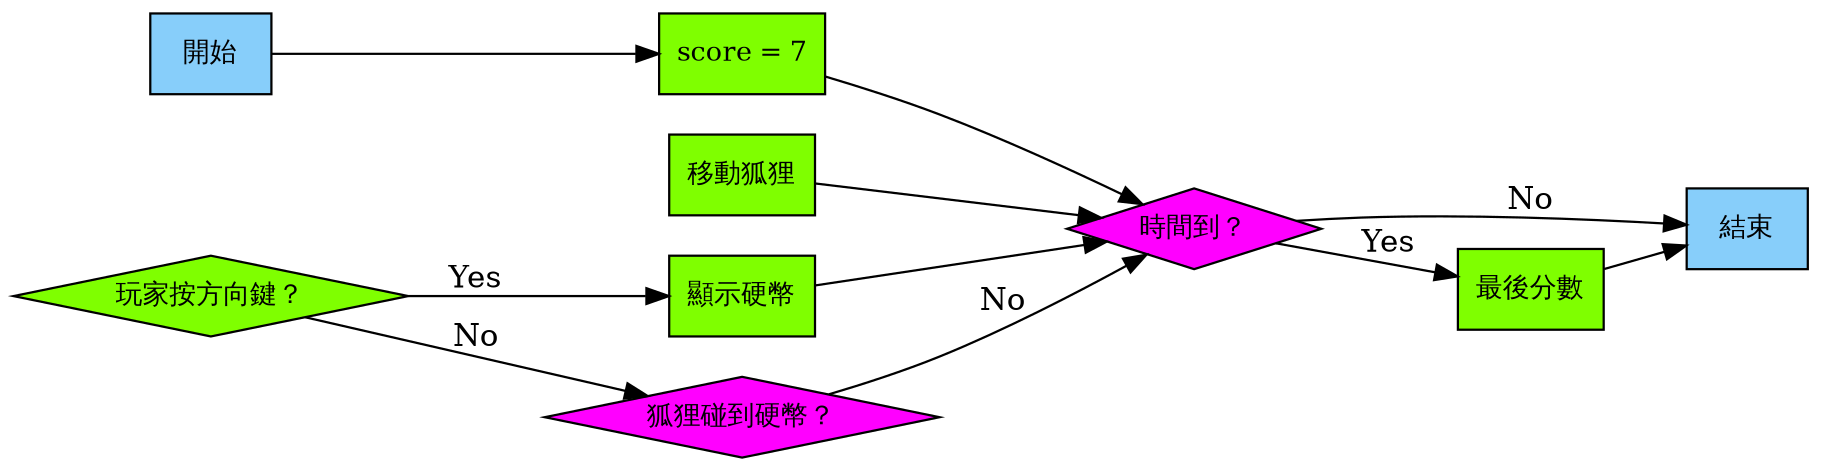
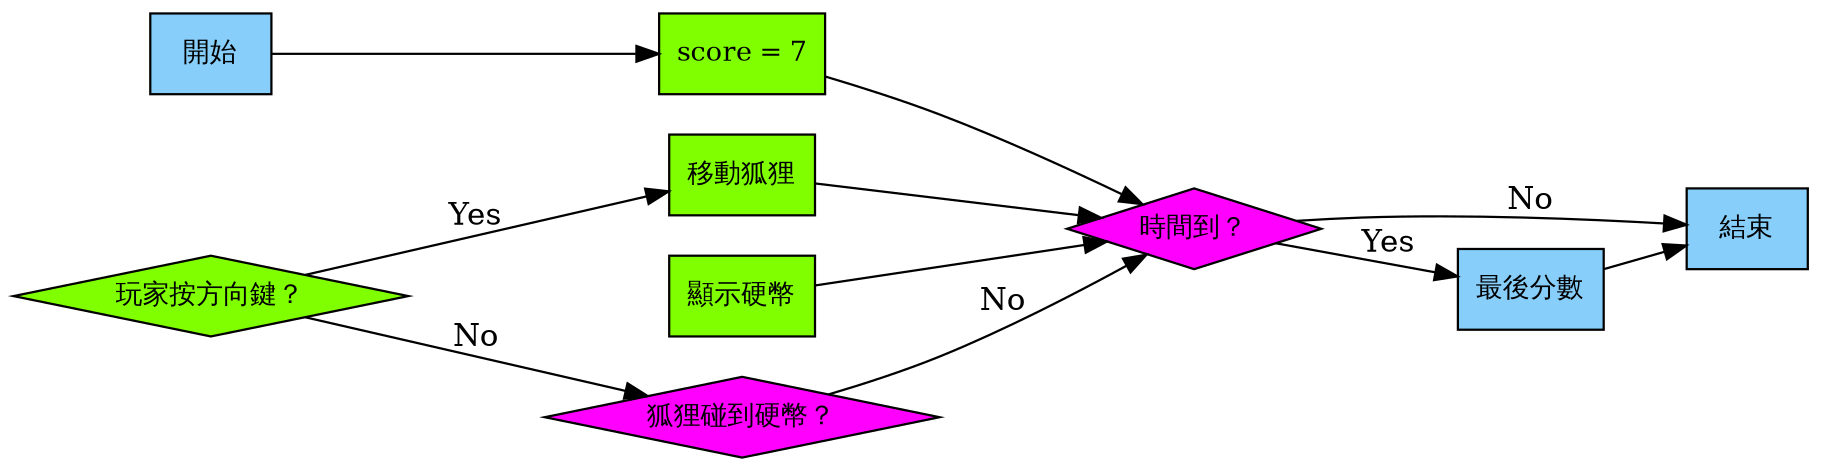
node "最後分數": fillcolor #7fff00 -> #87cefa
edge "玩家按方向鍵？" -> "顯示硬幣": now "玩家按方向鍵？" -> "移動狐狸"
